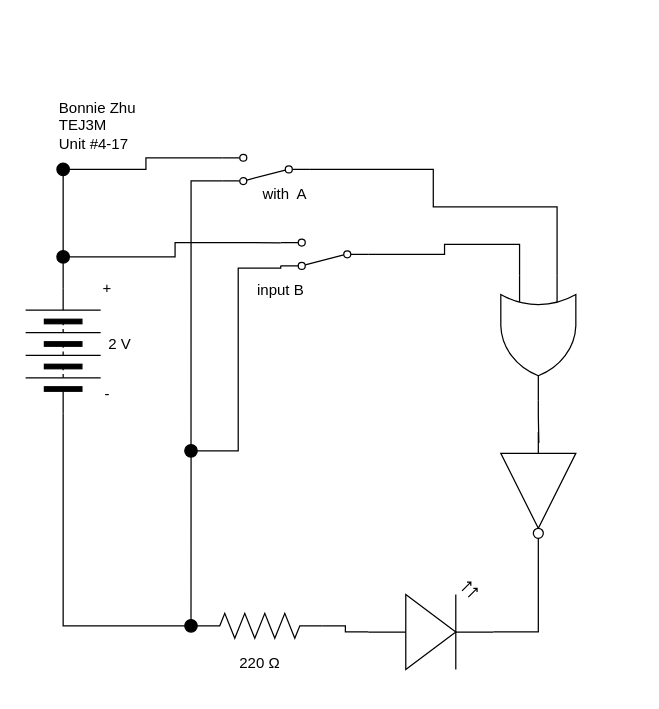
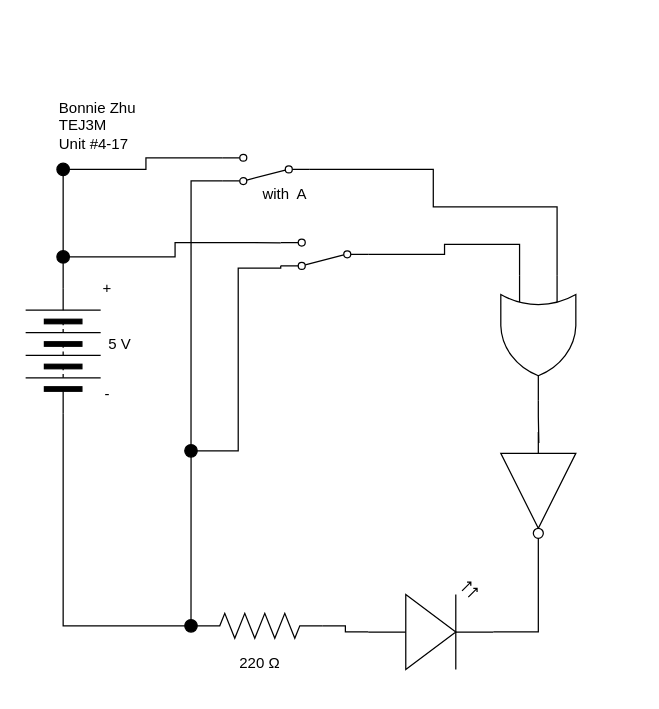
node "input B": removed
node "2 V": label "2 V" -> "5 V"
